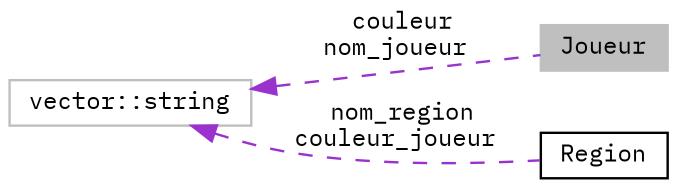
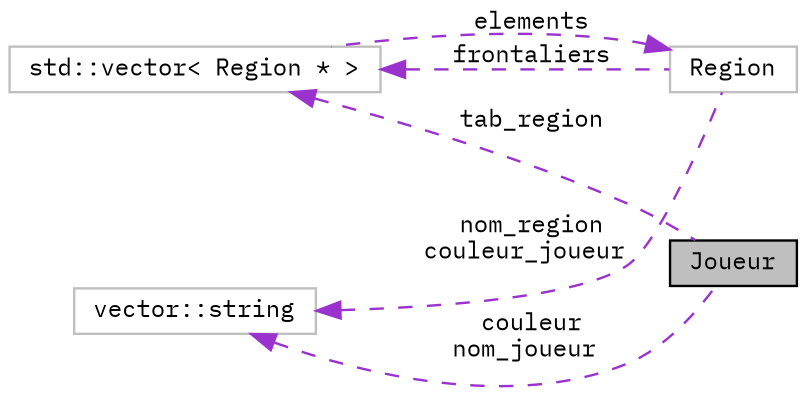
node "Joueur": color grey75 -> black
node "std::vector< Region * >": added
node "Region": color black -> grey75
